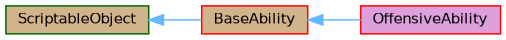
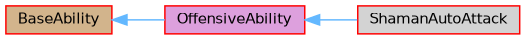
node "ScriptableObject": removed
node "ShamanAutoAttack": added
